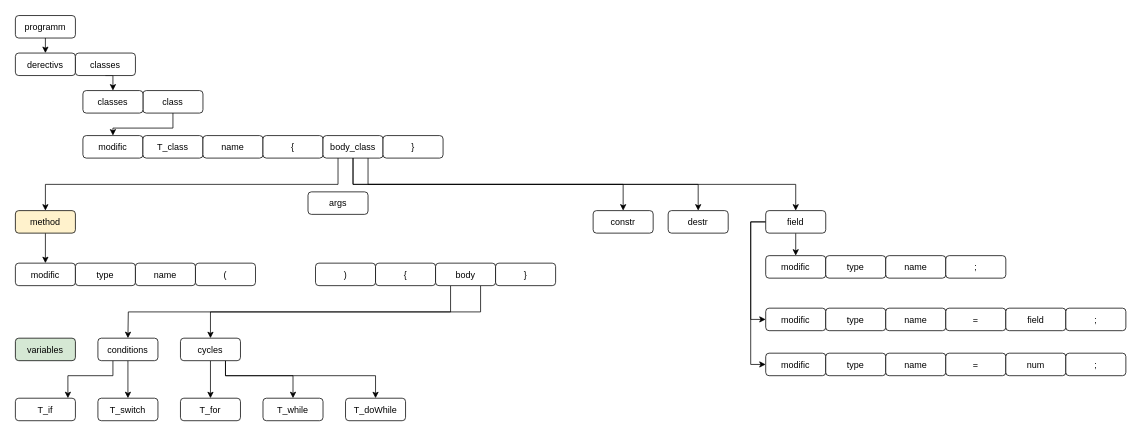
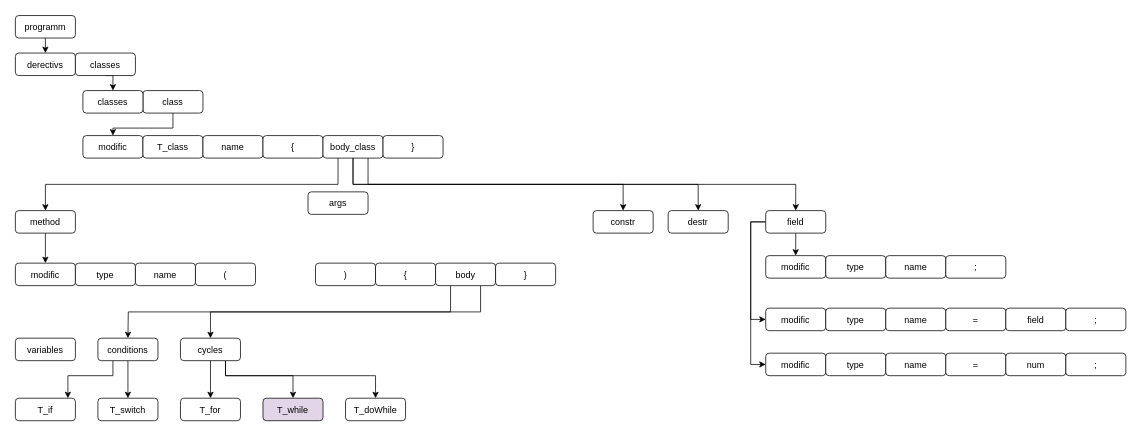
node "method": fillcolor #fff2cc -> #ffffff
node "variables": fillcolor #d5e8d4 -> #ffffff
node "T_while": fillcolor #ffffff -> #e1d5e7
